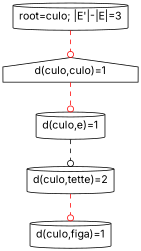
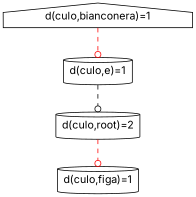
node "root=culo; |E'|-|E|=3": removed
node "d(culo,culo)=1": label "d(culo,culo)=1" -> "d(culo,bianconera)=1"
node "d(culo,tette)=2": label "d(culo,tette)=2" -> "d(culo,root)=2"
